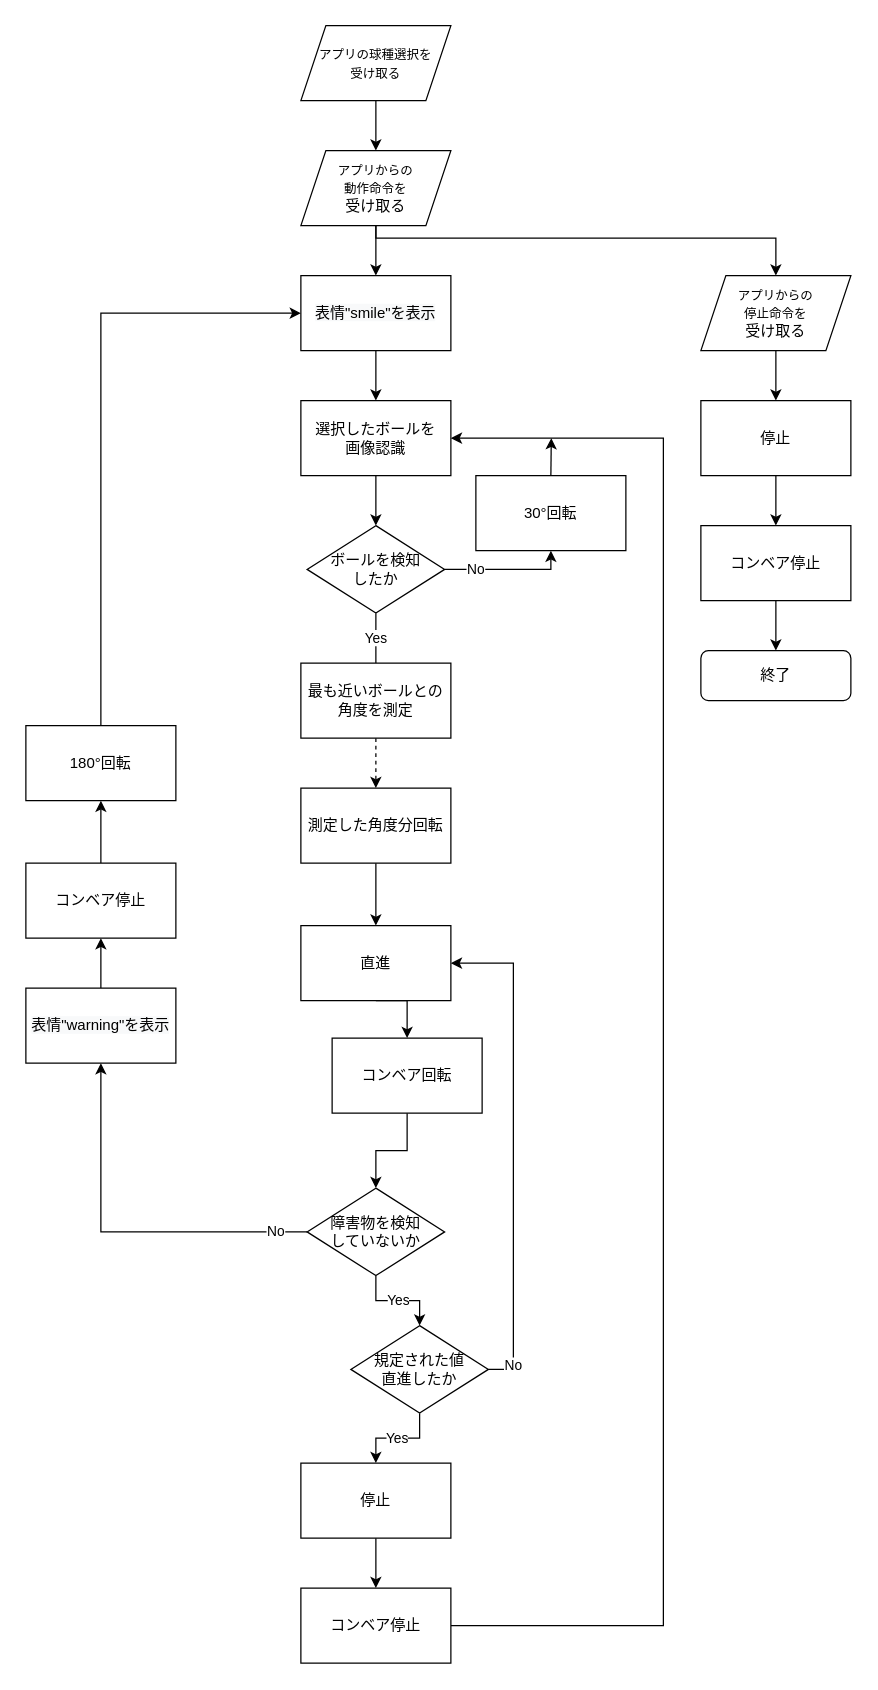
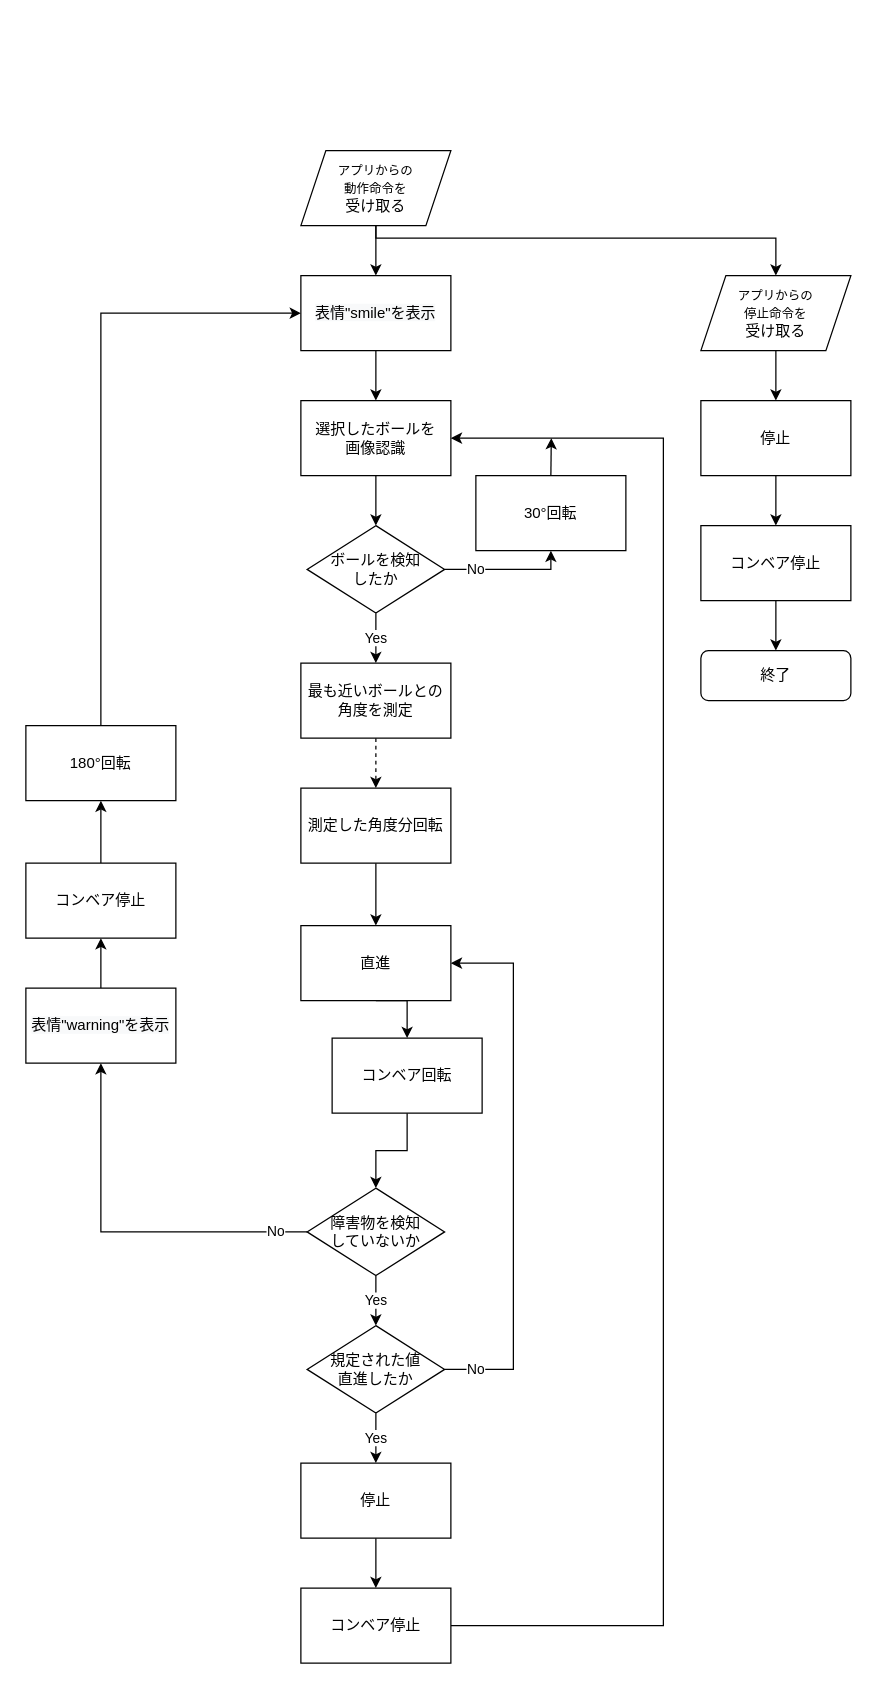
node "アプリの球種選択を 受け取る": removed
edge "アプリの球種選択を 受け取る" -> "アプリからの 動作命令を 受け取る": removed
edge "ボールを検知 したか" -- "最も近いボールとの 角度を測定": arrowhead none -> classic
node "規定された値 直進したか": moved (419, 1369) -> (376, 1369)
